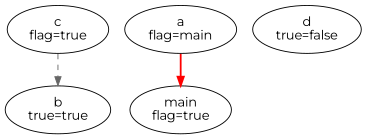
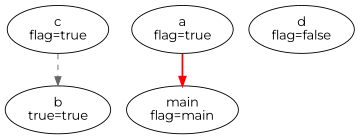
node "a flag=main": label "a flag=main" -> "a flag=true"
node "d true=false": label "d true=false" -> "d flag=false"
node "main flag=true": label "main flag=true" -> "main flag=main"
